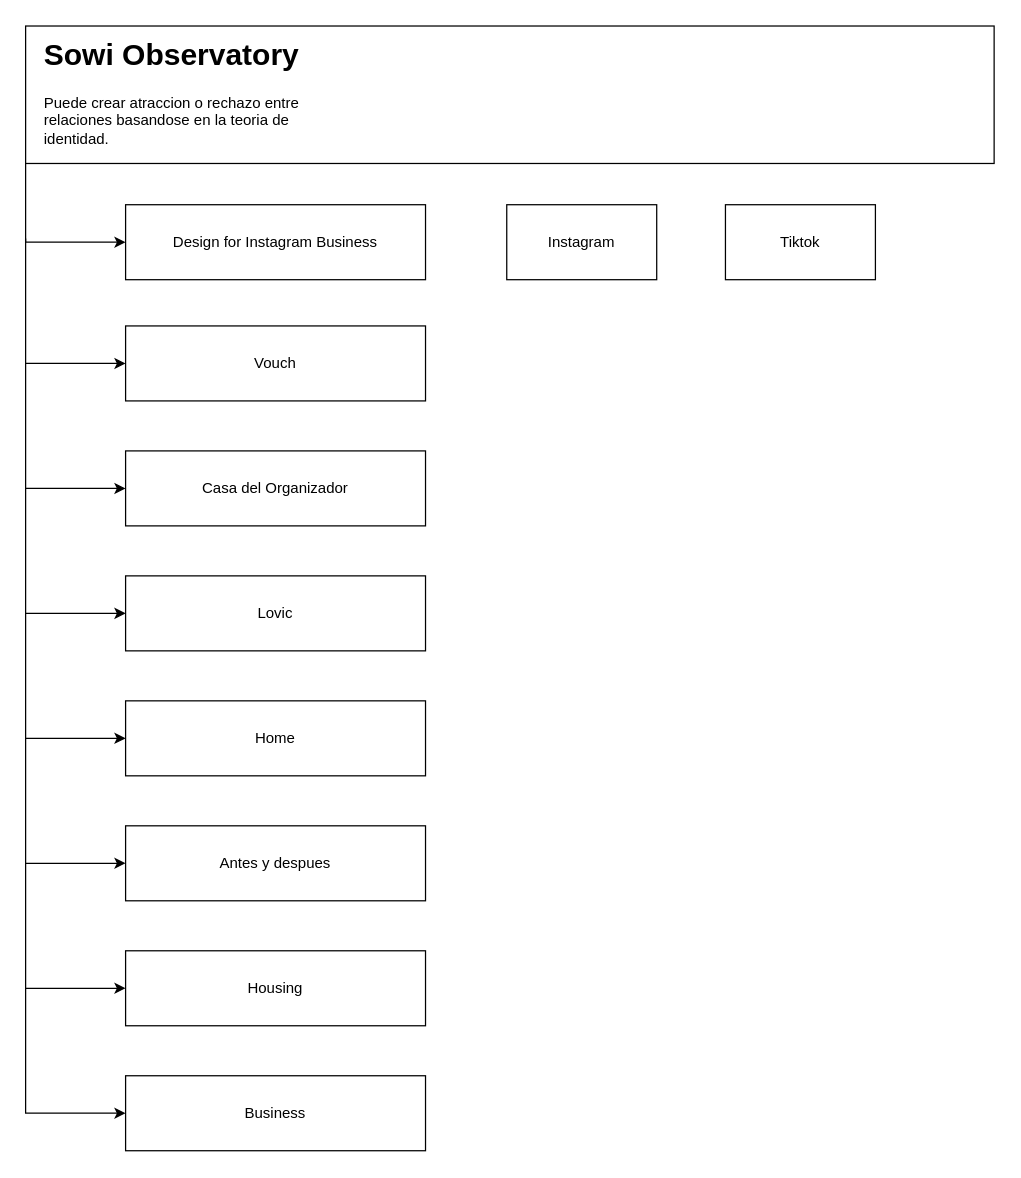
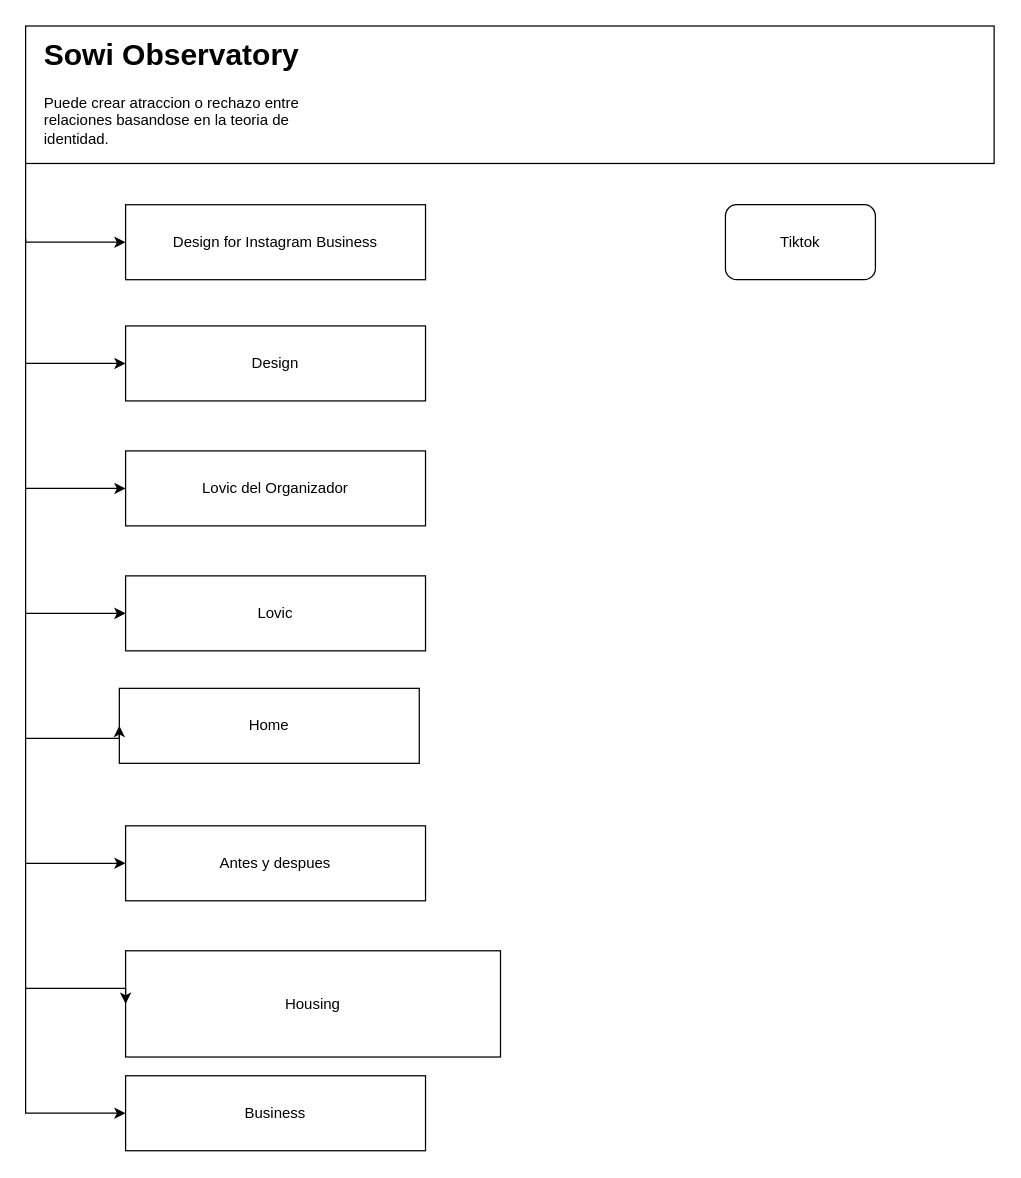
node "Instagram": removed
node "Tiktok": shape rectangle -> rounded rectangle
node "Vouch": label "Vouch" -> "Design"
node "Casa del Organizador": label "Casa del Organizador" -> "Lovic del Organizador"
node "Home": moved (276, 738) -> (269, 726)
node "Housing": size 300x75 -> 375x106
